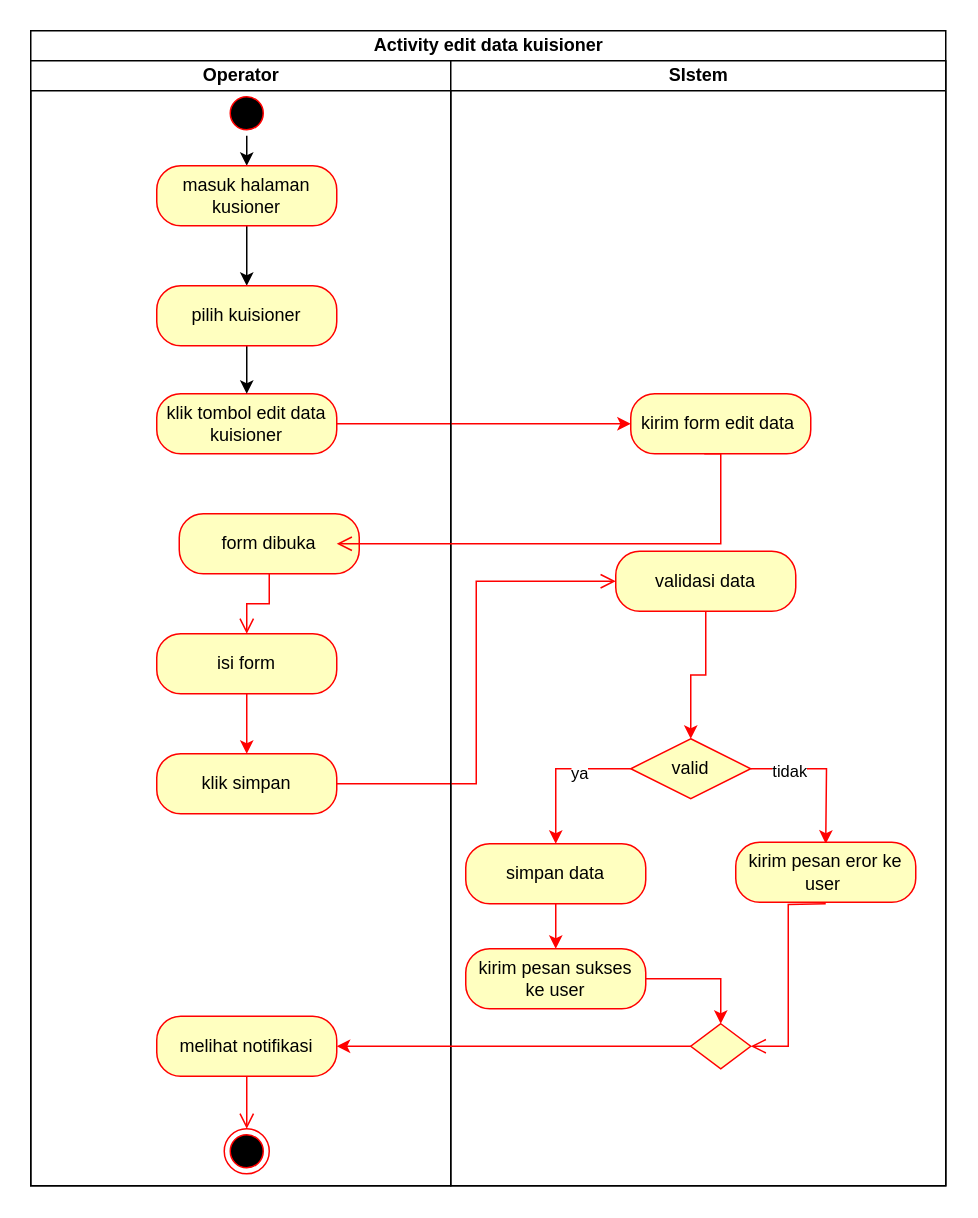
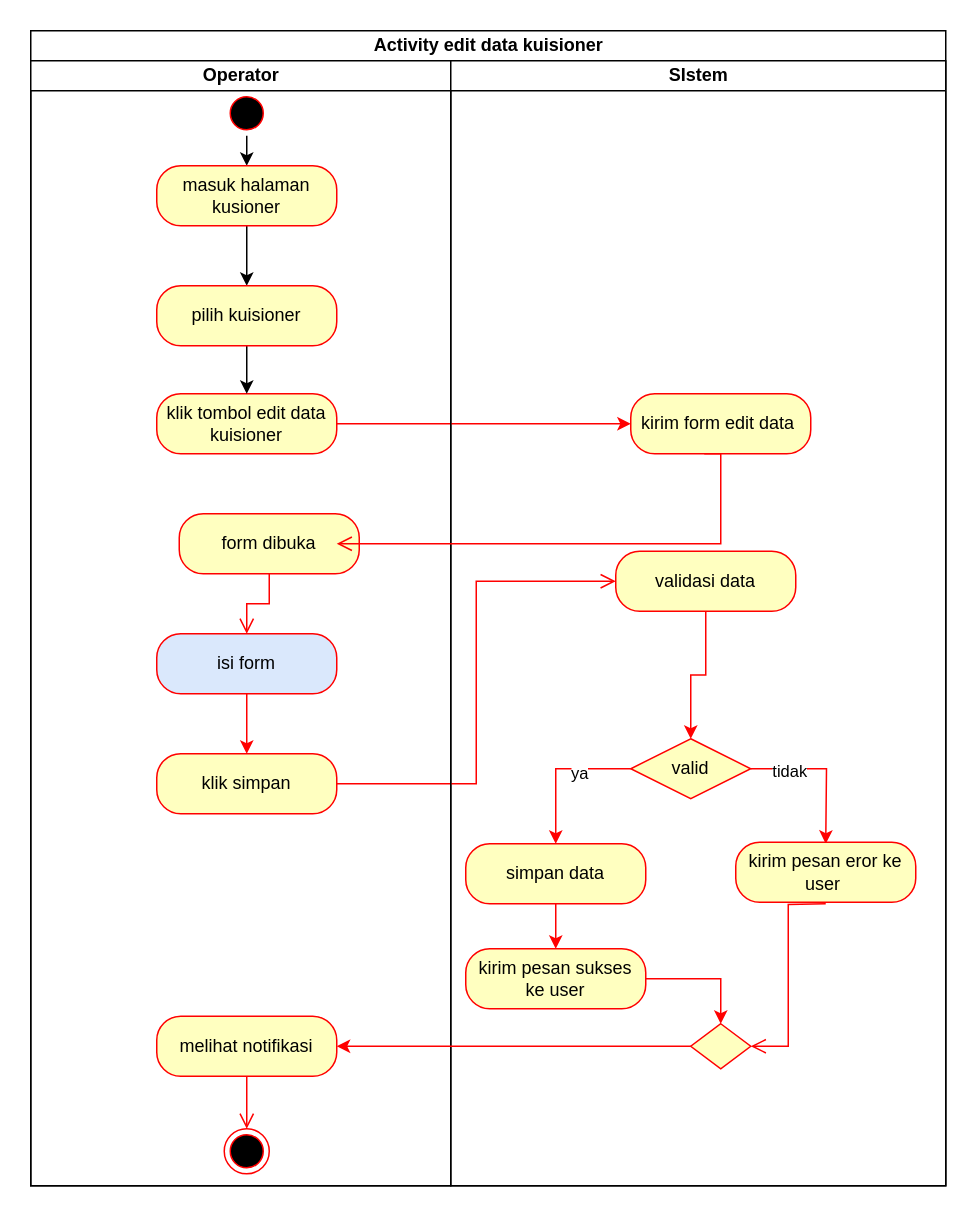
node "isi form": fillcolor #ffffc0 -> #dae8fc
